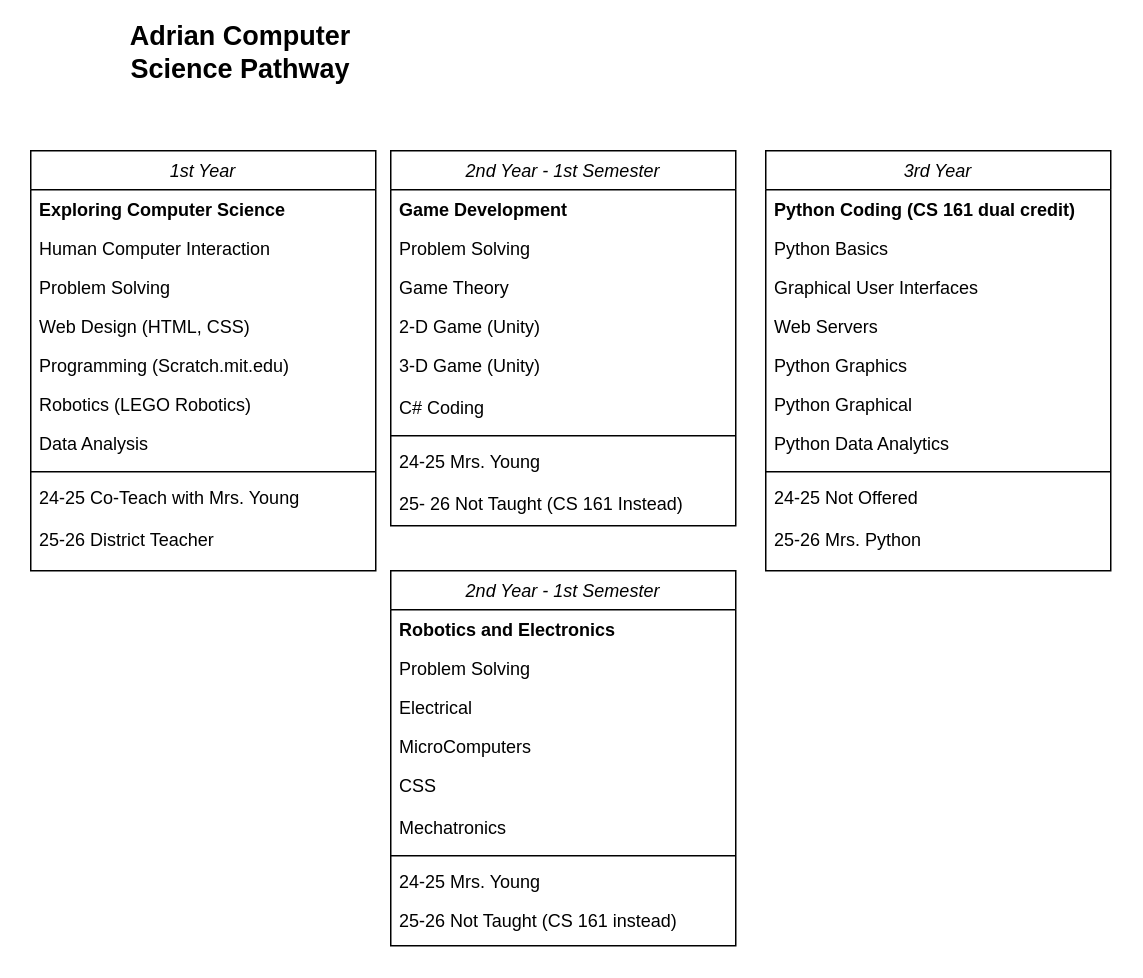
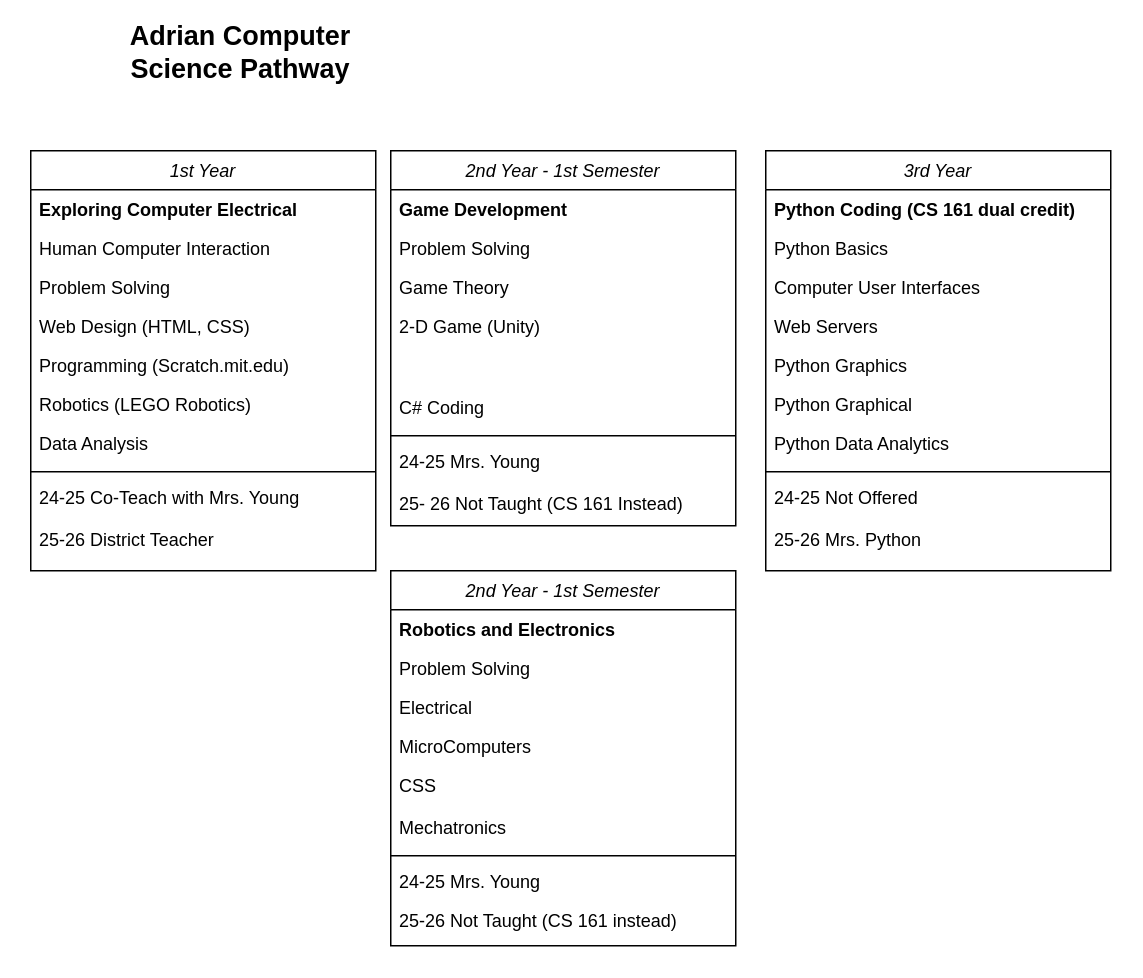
node "Exploring Computer Science": label "Exploring Computer Science" -> "Exploring Computer Electrical"
node "Graphical User Interfaces": label "Graphical User Interfaces" -> "Computer User Interfaces"
node "3-D Game (Unity)": removed
